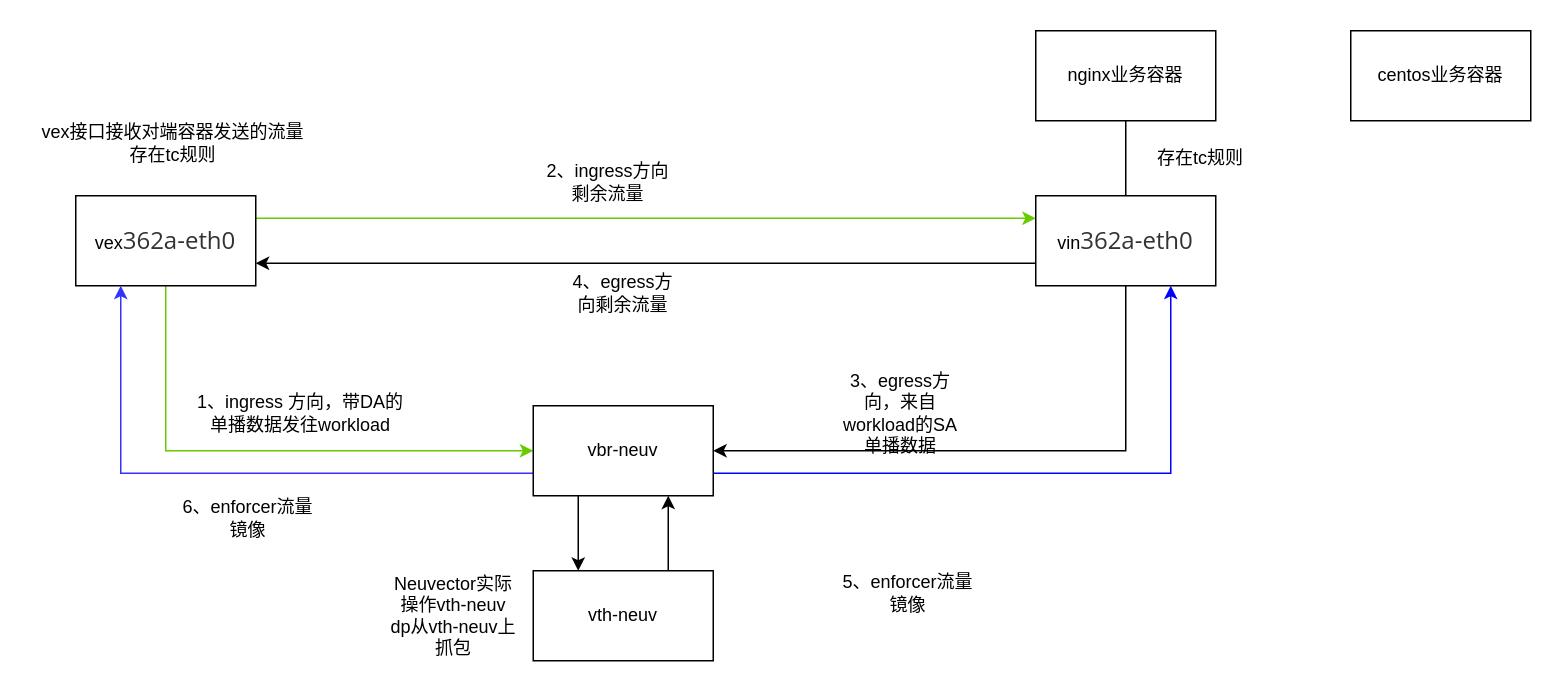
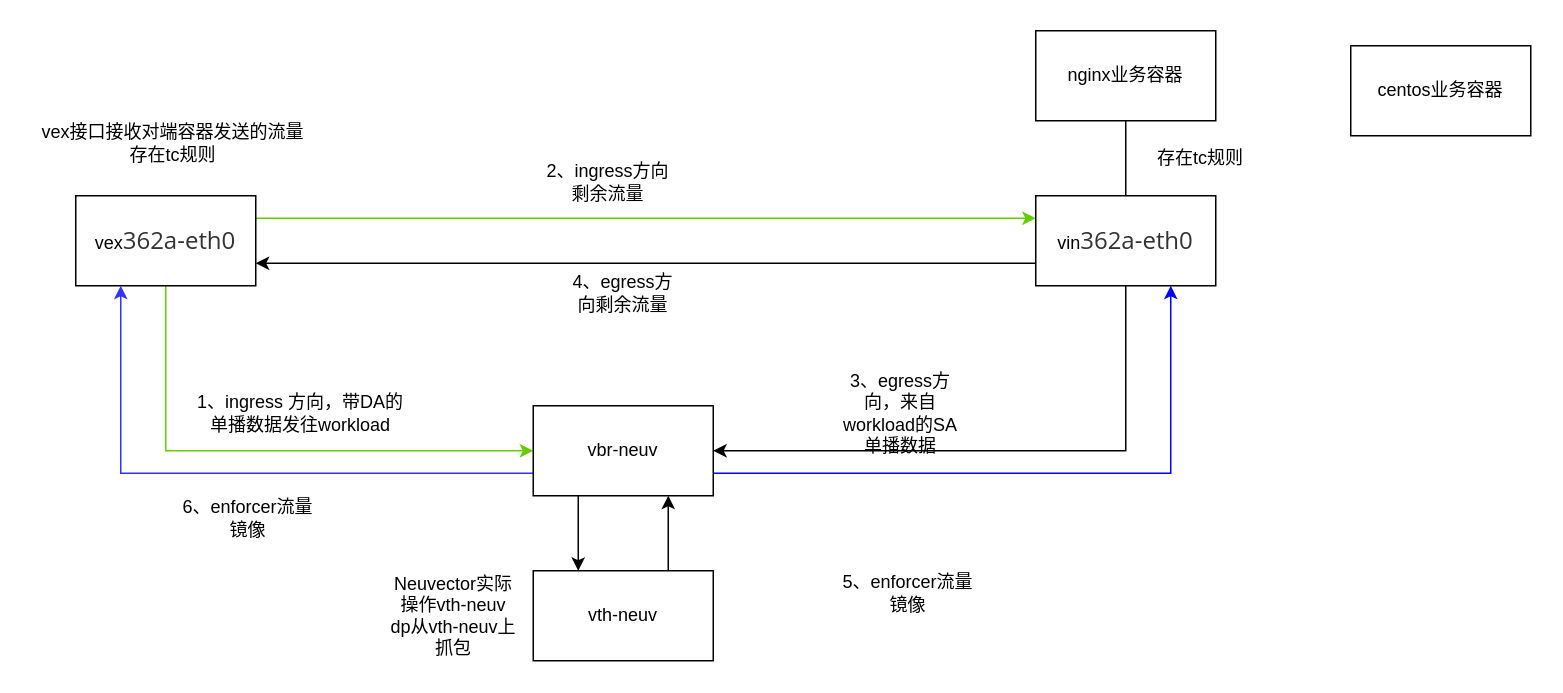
node "centos业务容器": moved (1441, 76) -> (1441, 91)
